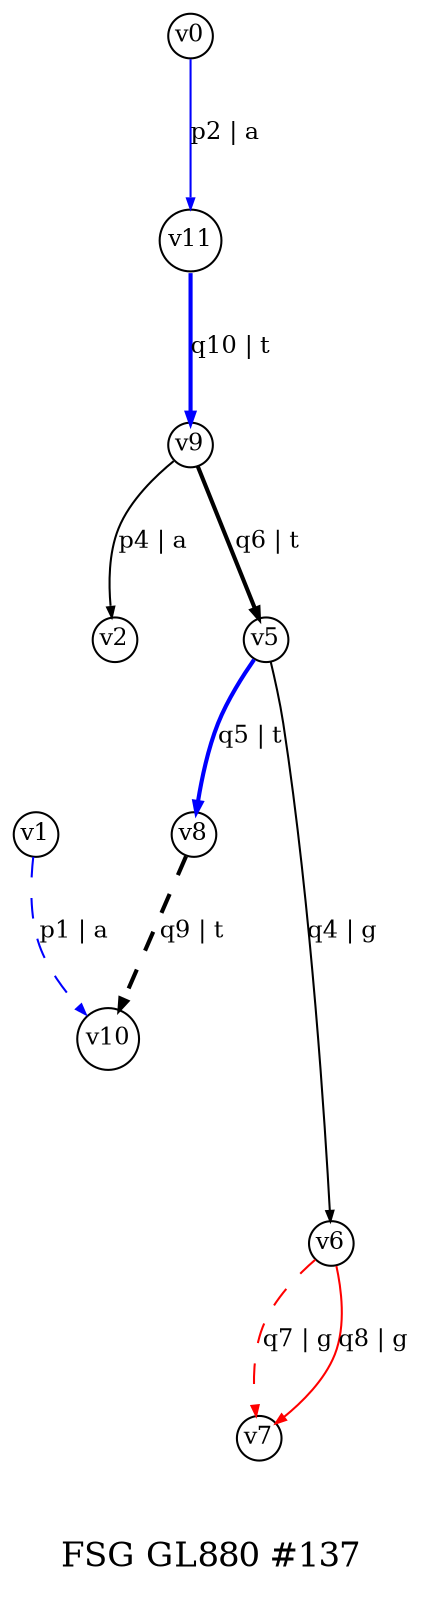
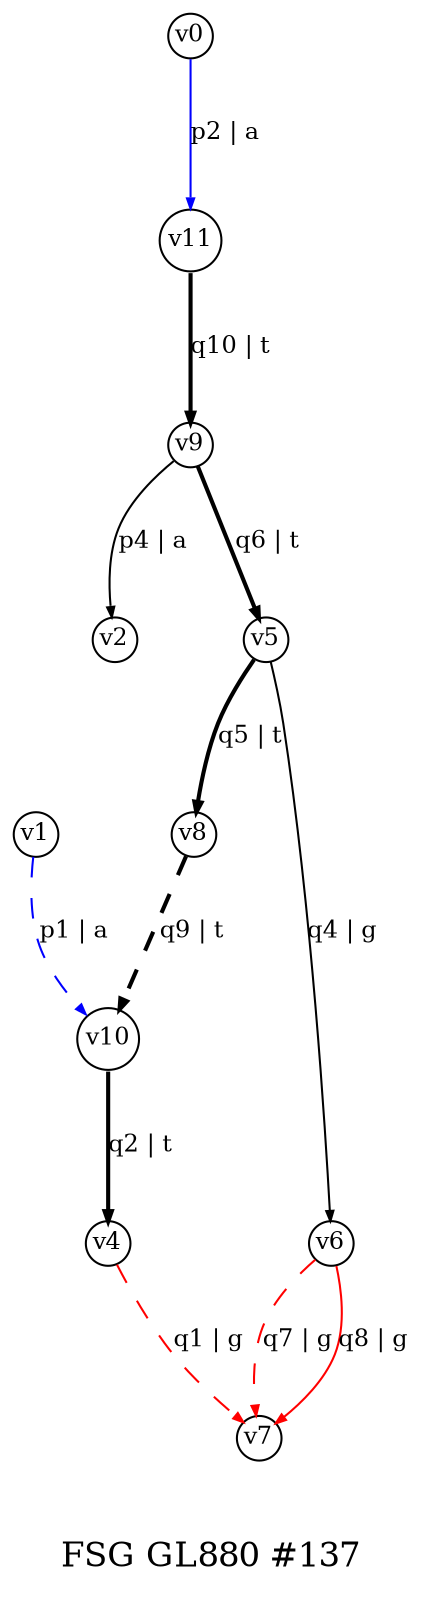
edge "v11" -> "v9": color blue -> black
edge "v5" -> "v8": color blue -> black
node "v4": added
